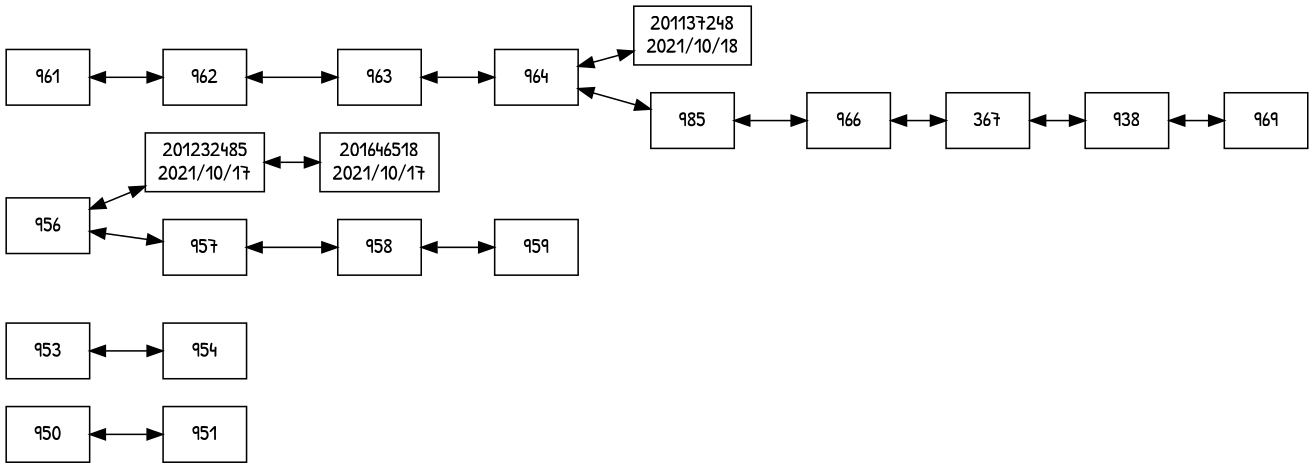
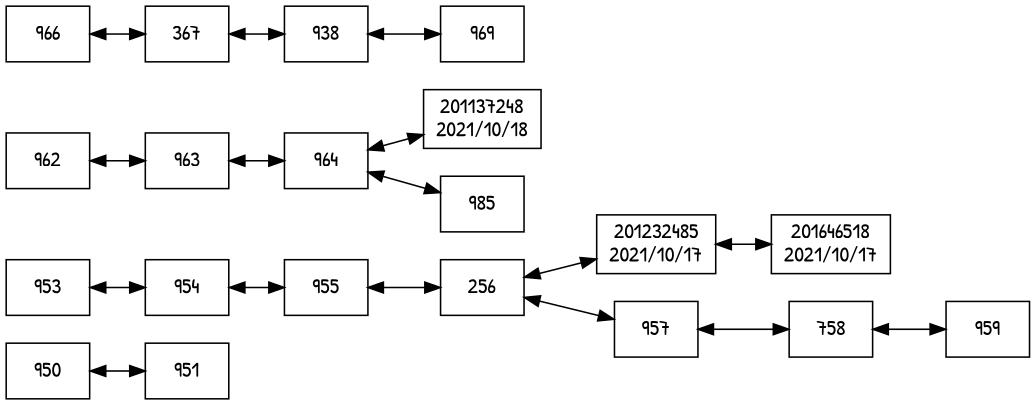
node "961": removed
edge "985" -- "966": removed
node "956": label "956" -> "256"
node "958": label "958" -> "758"
node "955": added
